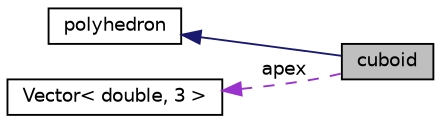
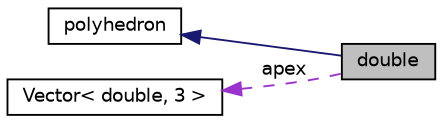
node "cuboid": label "cuboid" -> "double"
